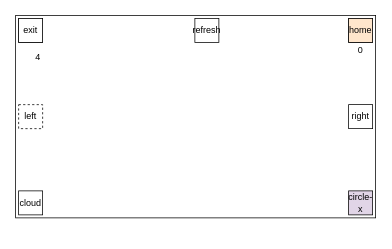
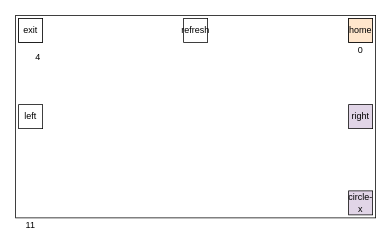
node "refresh": moved (207, 30) -> (195, 30)
node "left": style dashed -> solid
node "right": fillcolor #ffffff -> #e1d5e7
node "cloud": removed
node "11": added
